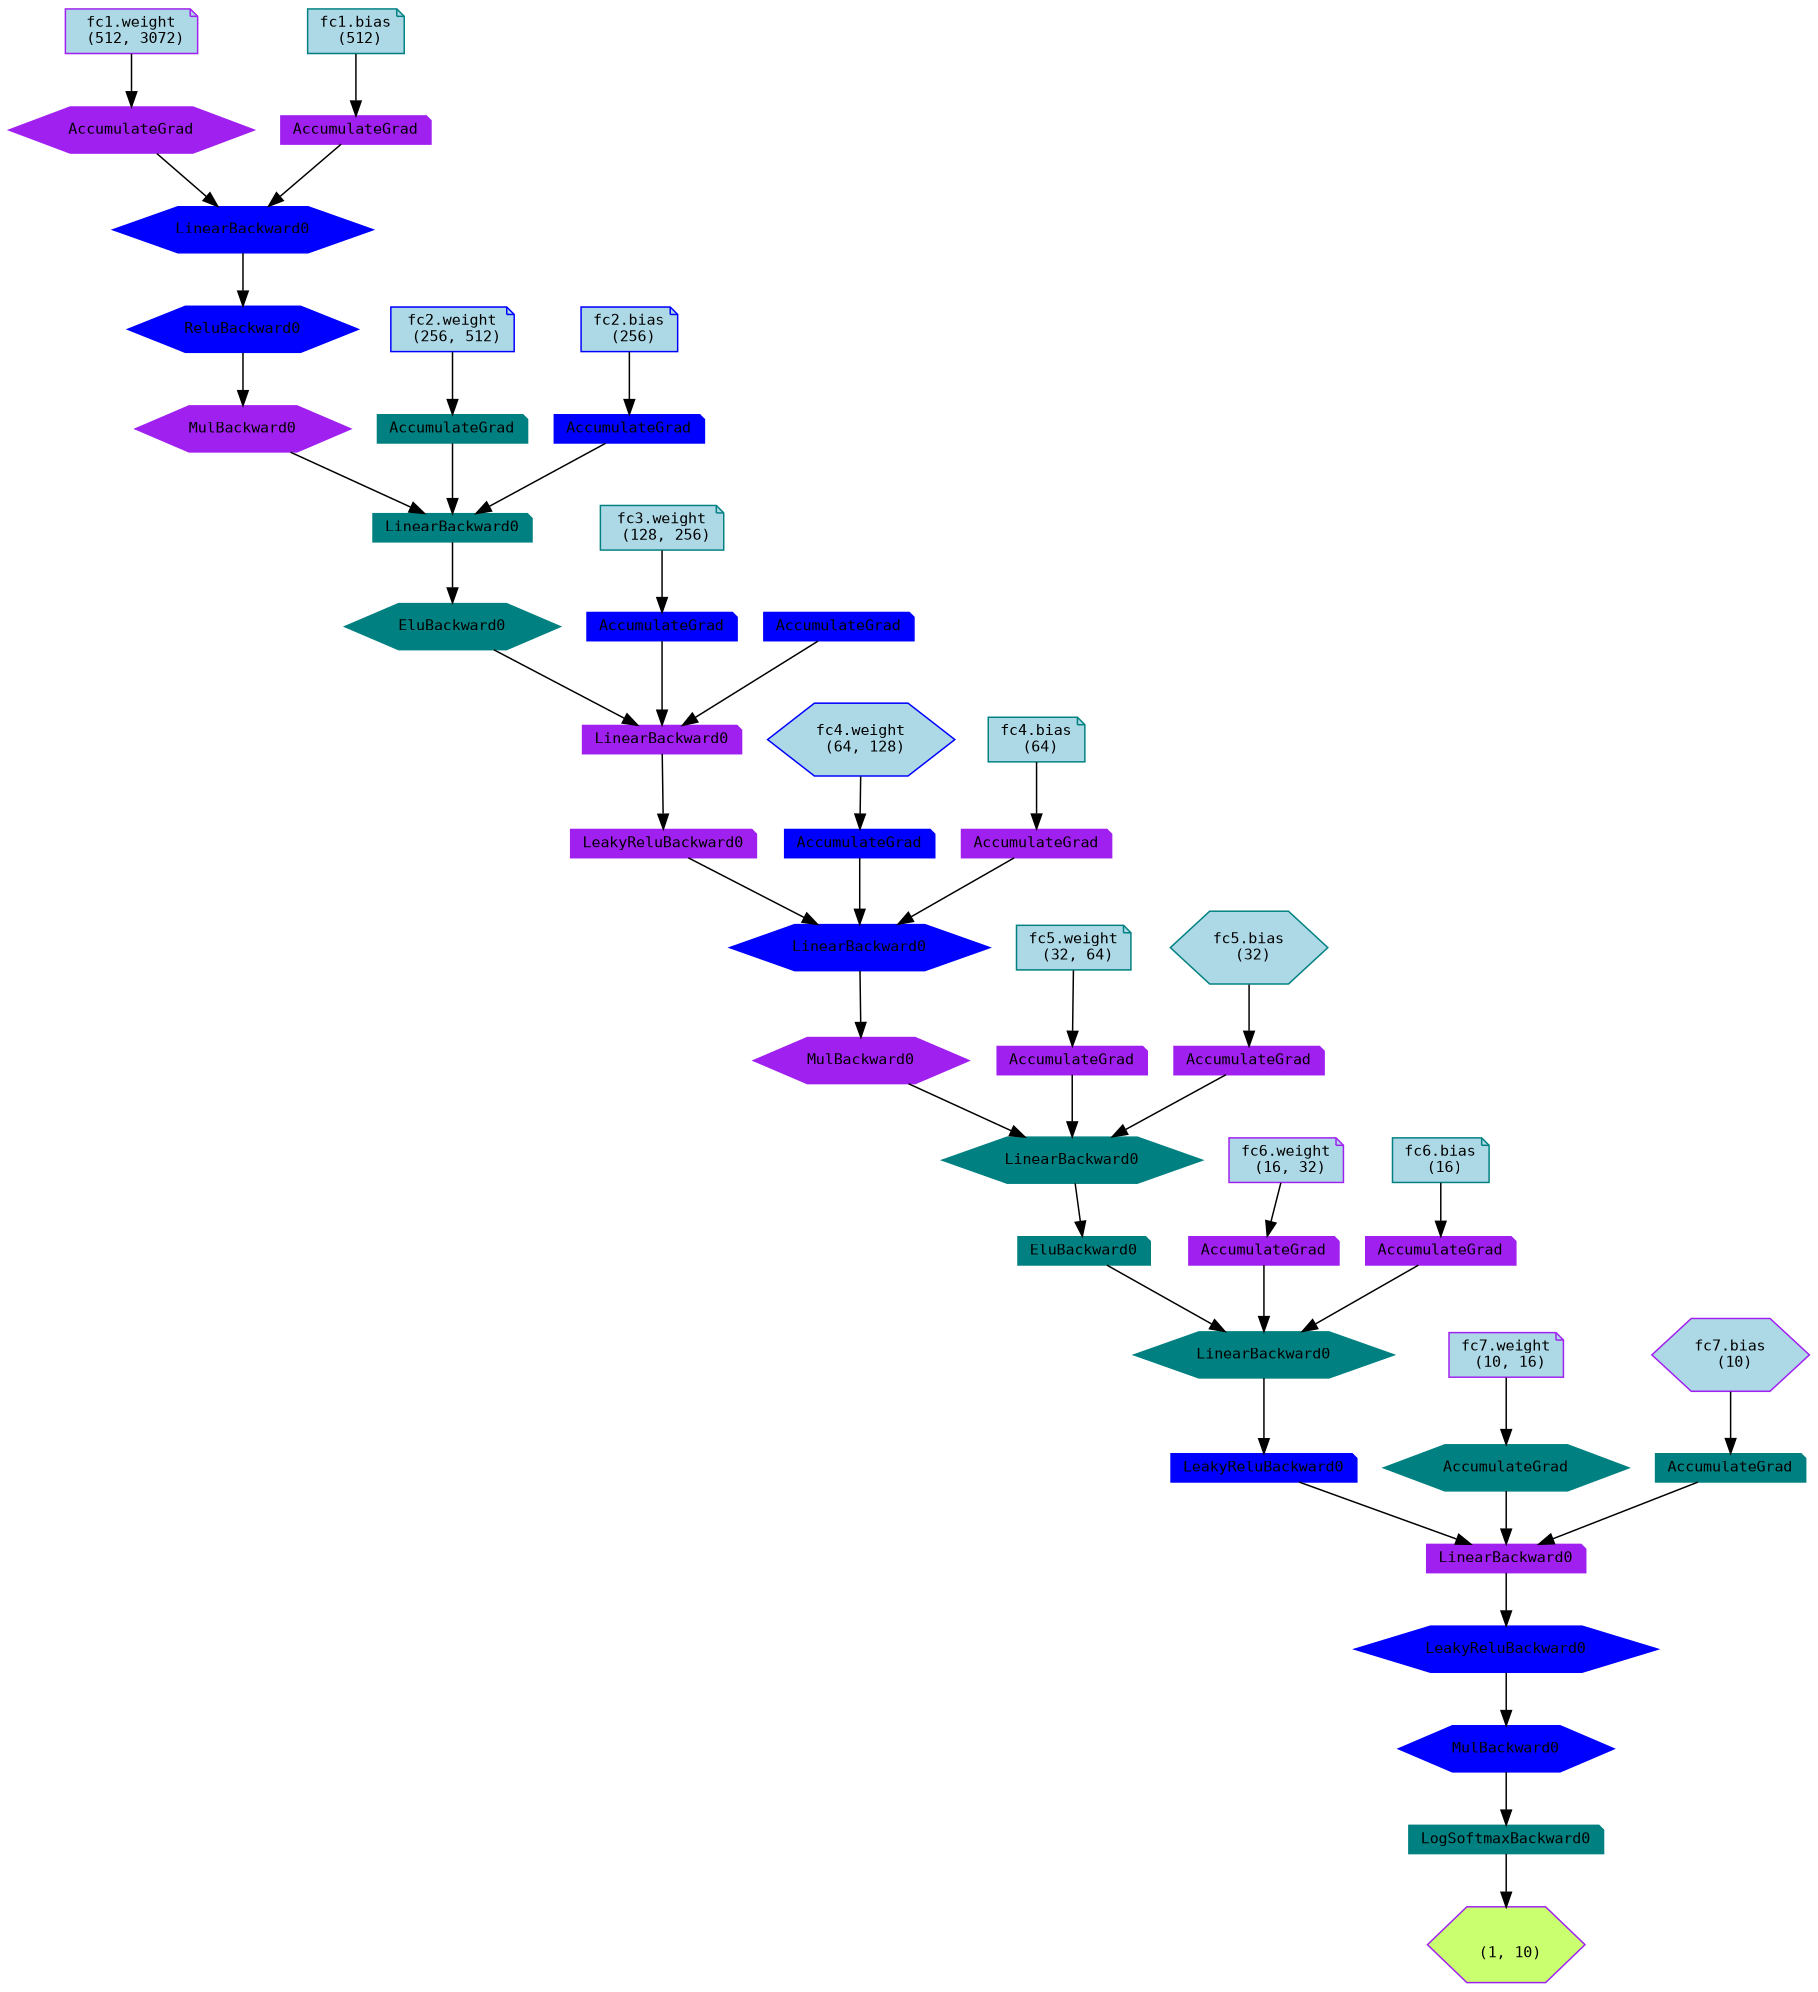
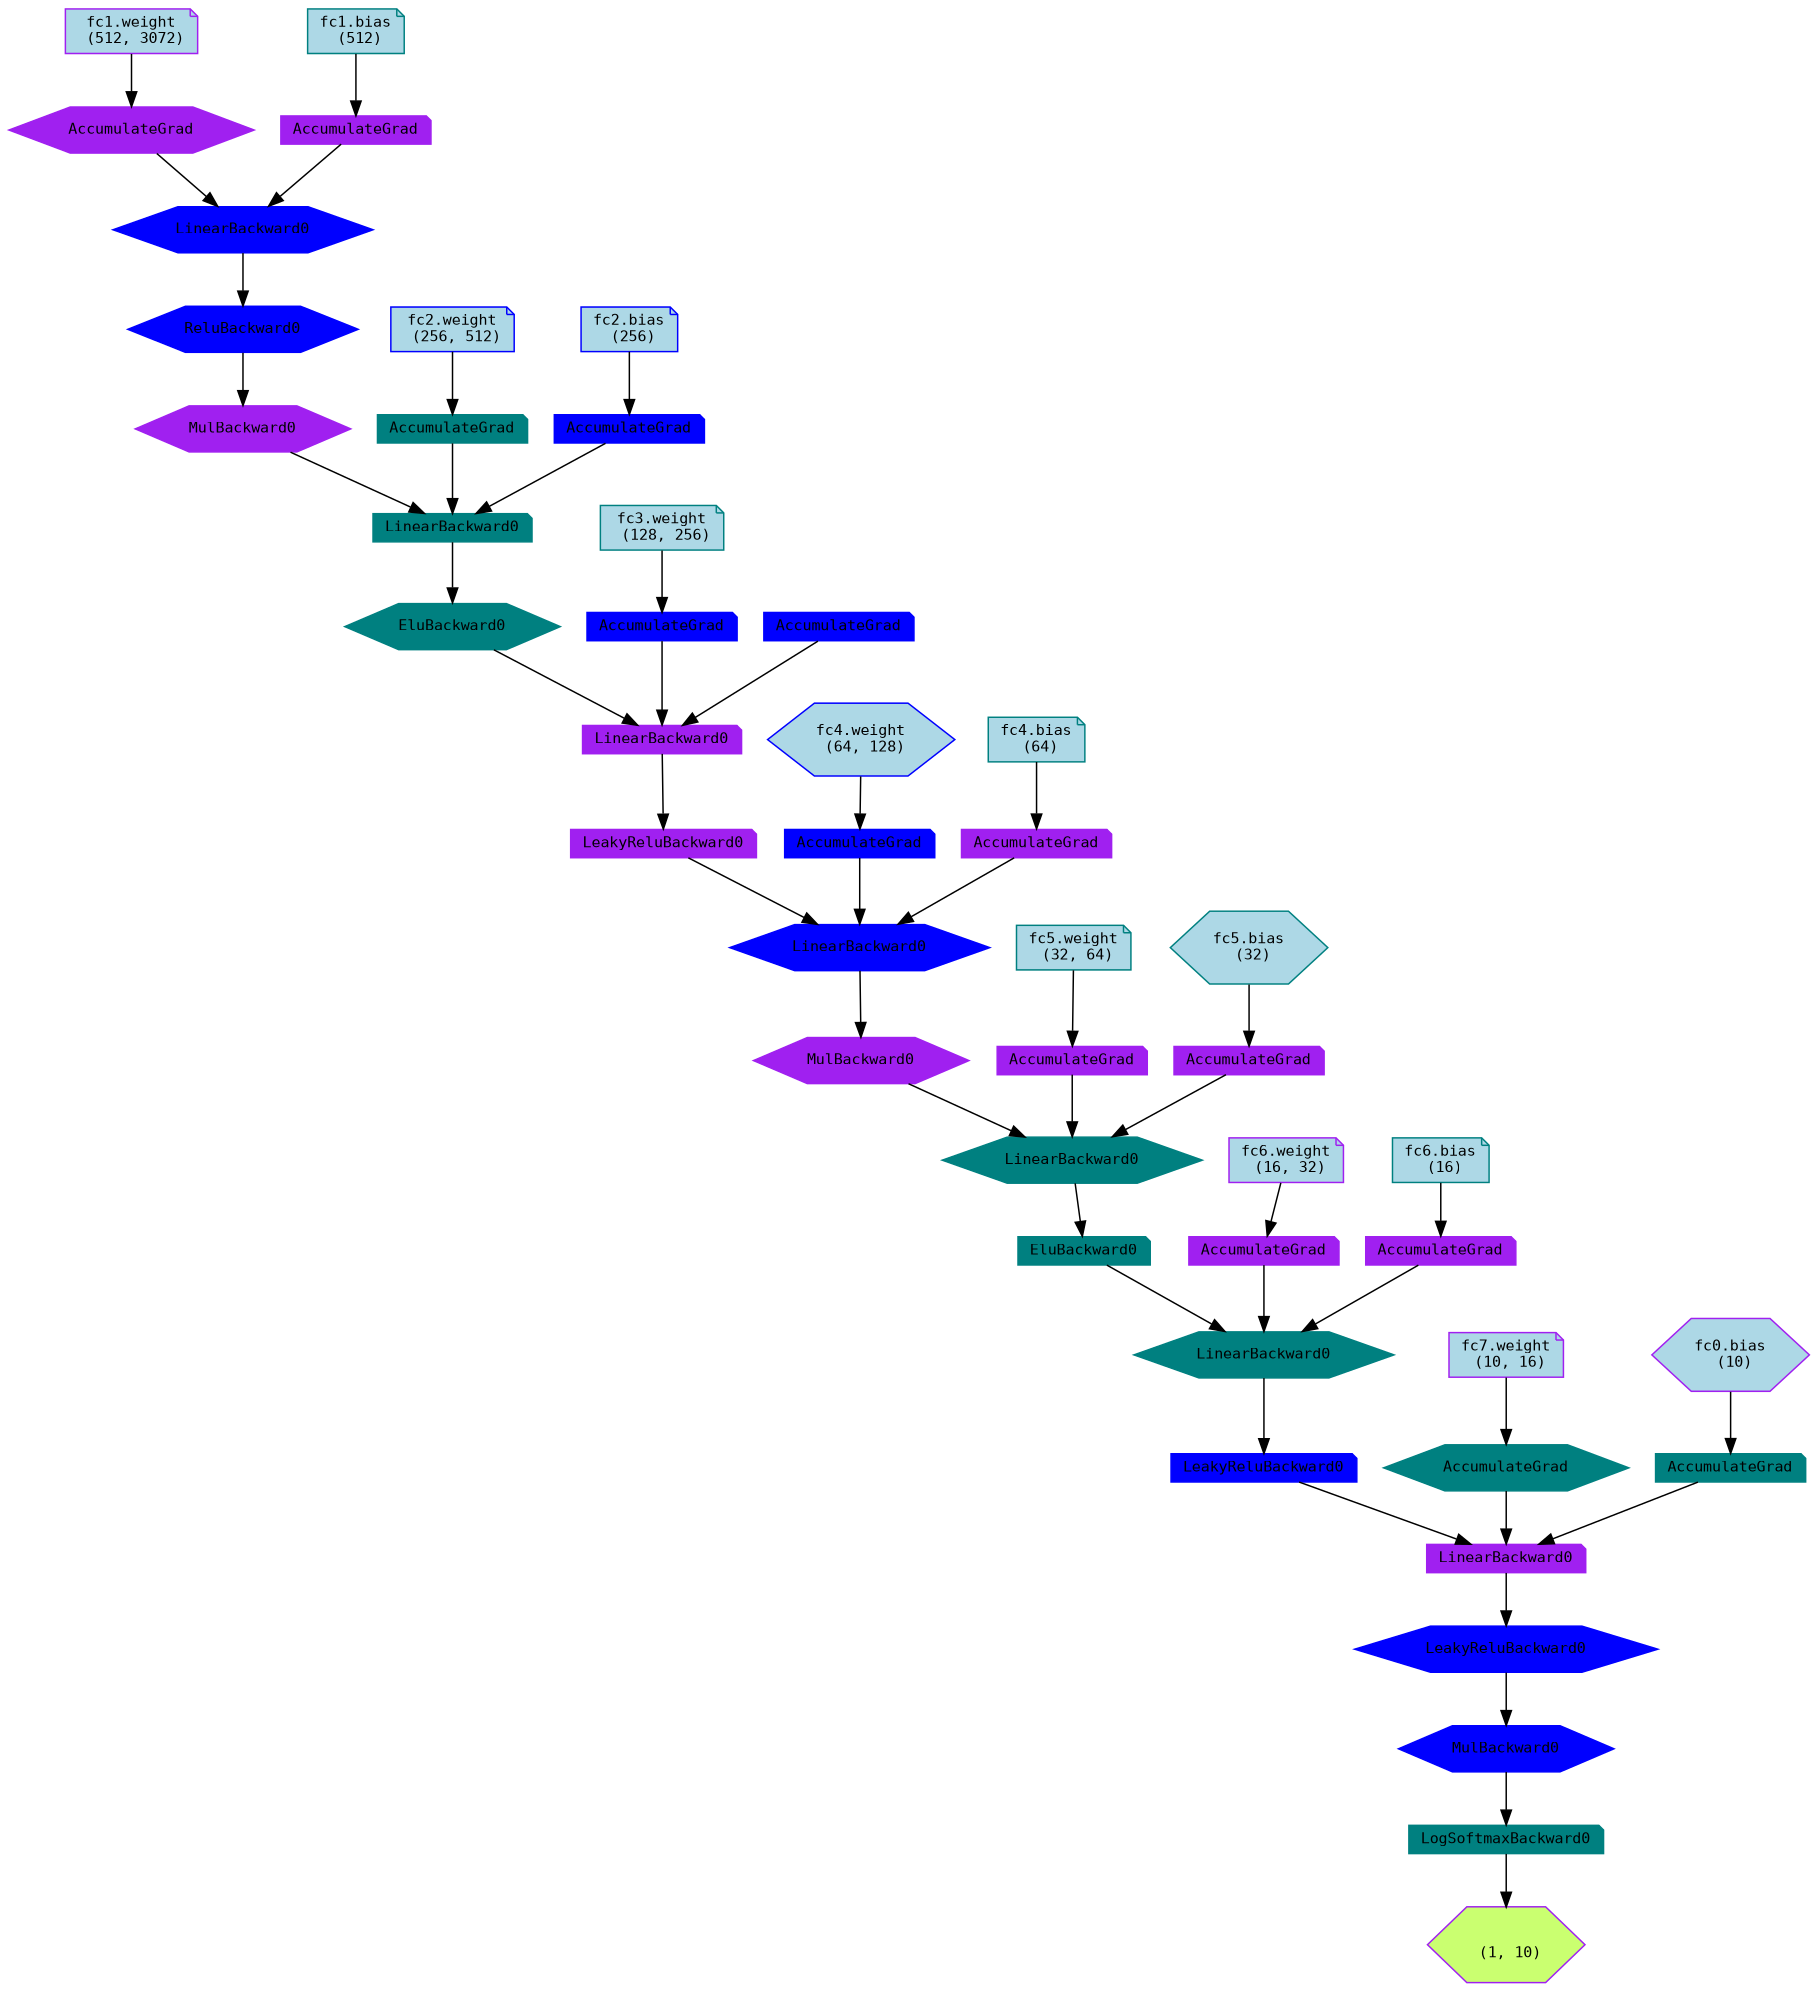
node "fc7.bias (10)": label "fc7.bias (10)" -> "fc0.bias (10)"
